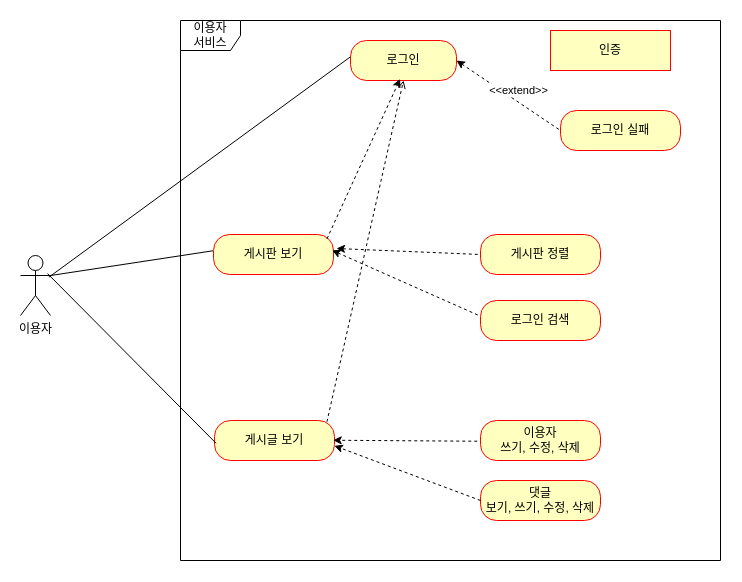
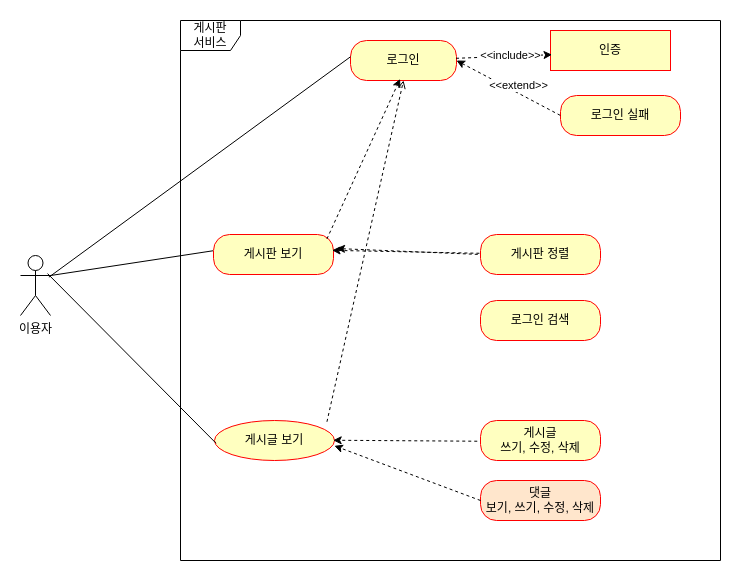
node "이용자 서비스": label "이용자 서비스" -> "게시판 서비스"
edge "로그인" -> "인증": added, label "<<include>>"
node "로그인 실패": moved (621, 131) -> (621, 116)
edge "로그인 검색" -> "게시판 보기": now "게시판 정렬" -> "게시판 보기"
node "게시글 보기": shape rounded rectangle -> ellipse
node "이용자 쓰기, 수정, 삭제": label "이용자 쓰기, 수정, 삭제" -> "게시글 쓰기, 수정, 삭제"
node "댓글 보기, 쓰기, 수정, 삭제": fillcolor #ffffc0 -> #ffe6cc
